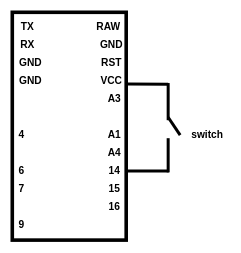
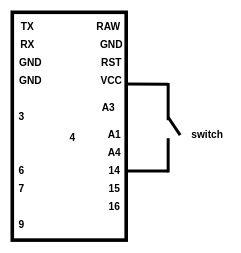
node "A3": moved (114, 99) -> (108, 108)
node "3": added
node "4": moved (21, 135) -> (72, 138)
